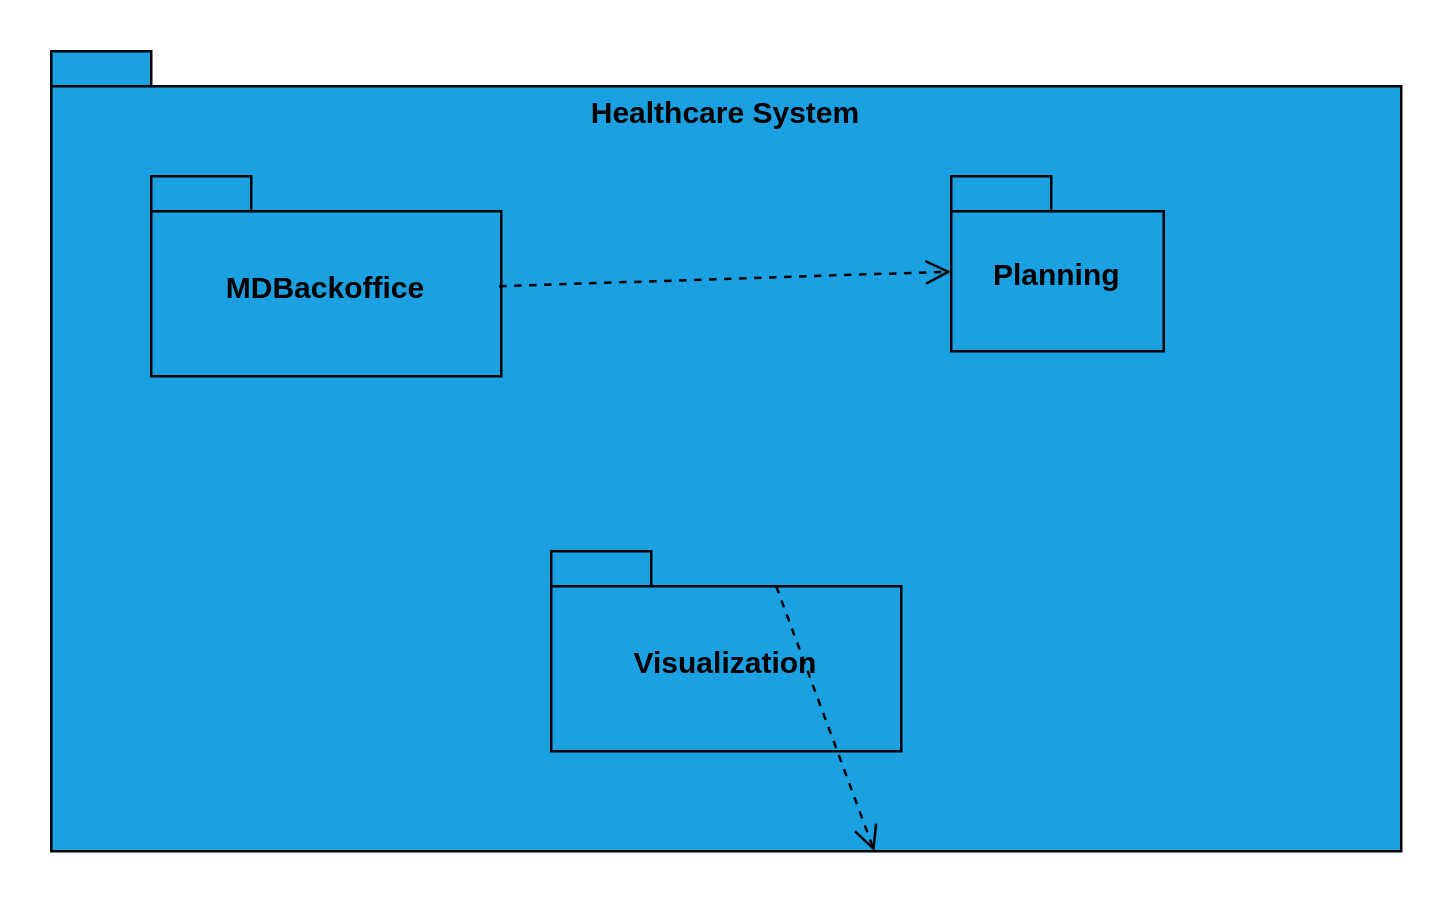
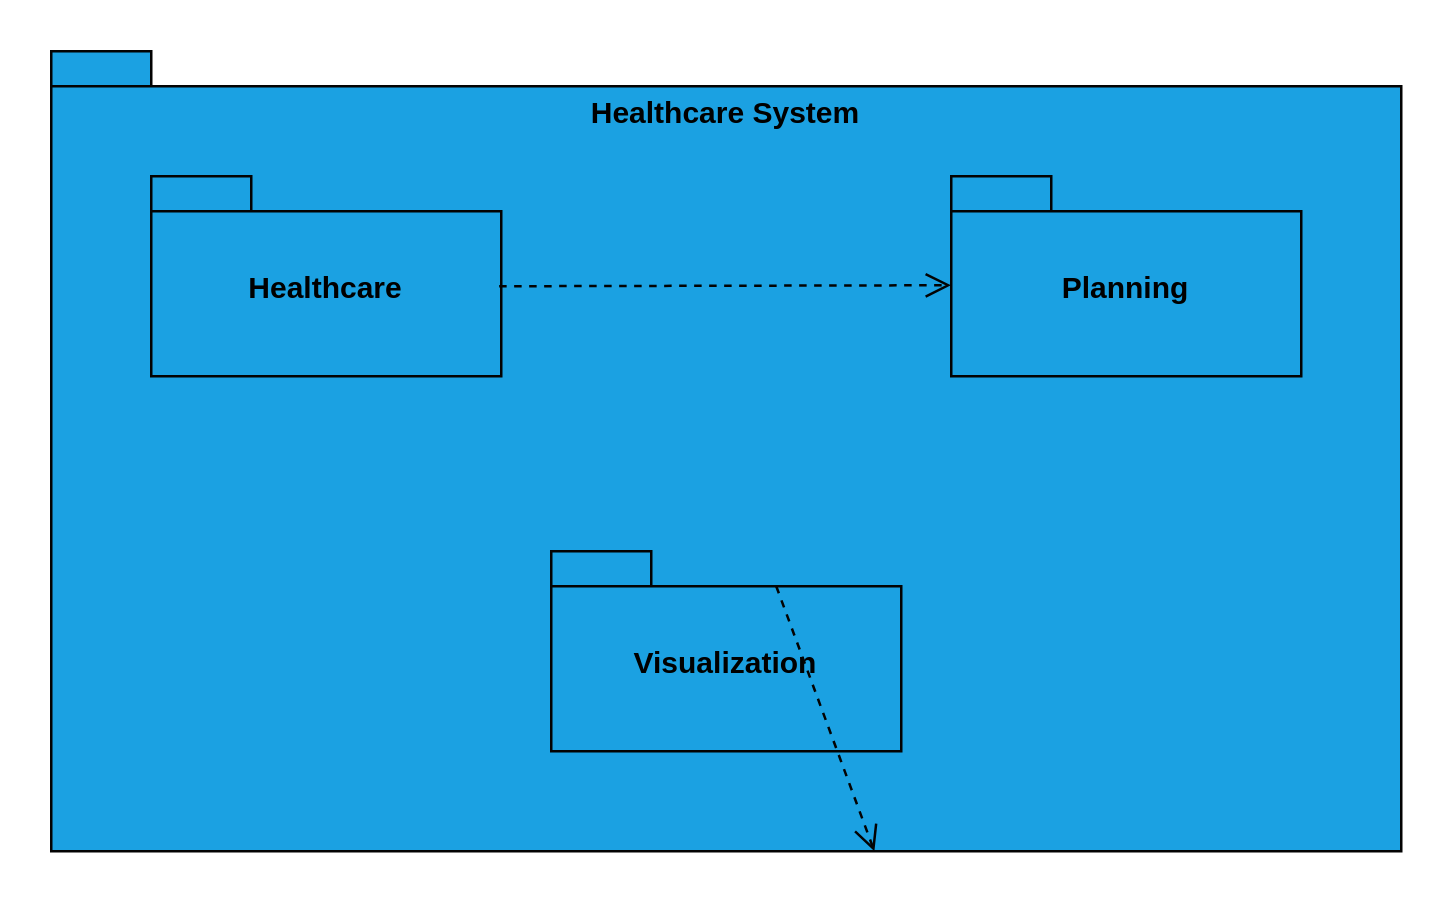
node "Planning": size 213x175 -> 350x200
node "MDBackoffice": label "MDBackoffice" -> "Healthcare"
